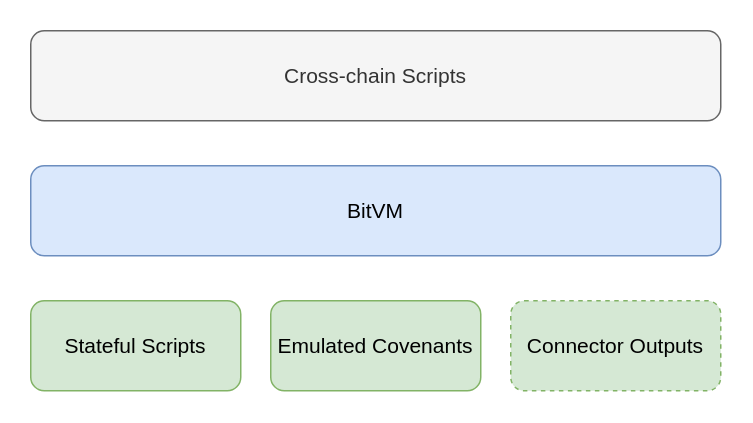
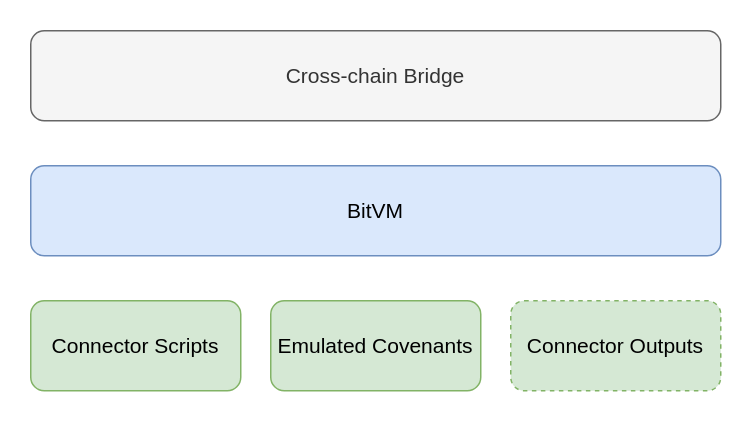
node "Cross-chain Scripts": label "Cross-chain Scripts" -> "Cross-chain Bridge"
node "Stateful Scripts": label "Stateful Scripts" -> "Connector Scripts"
